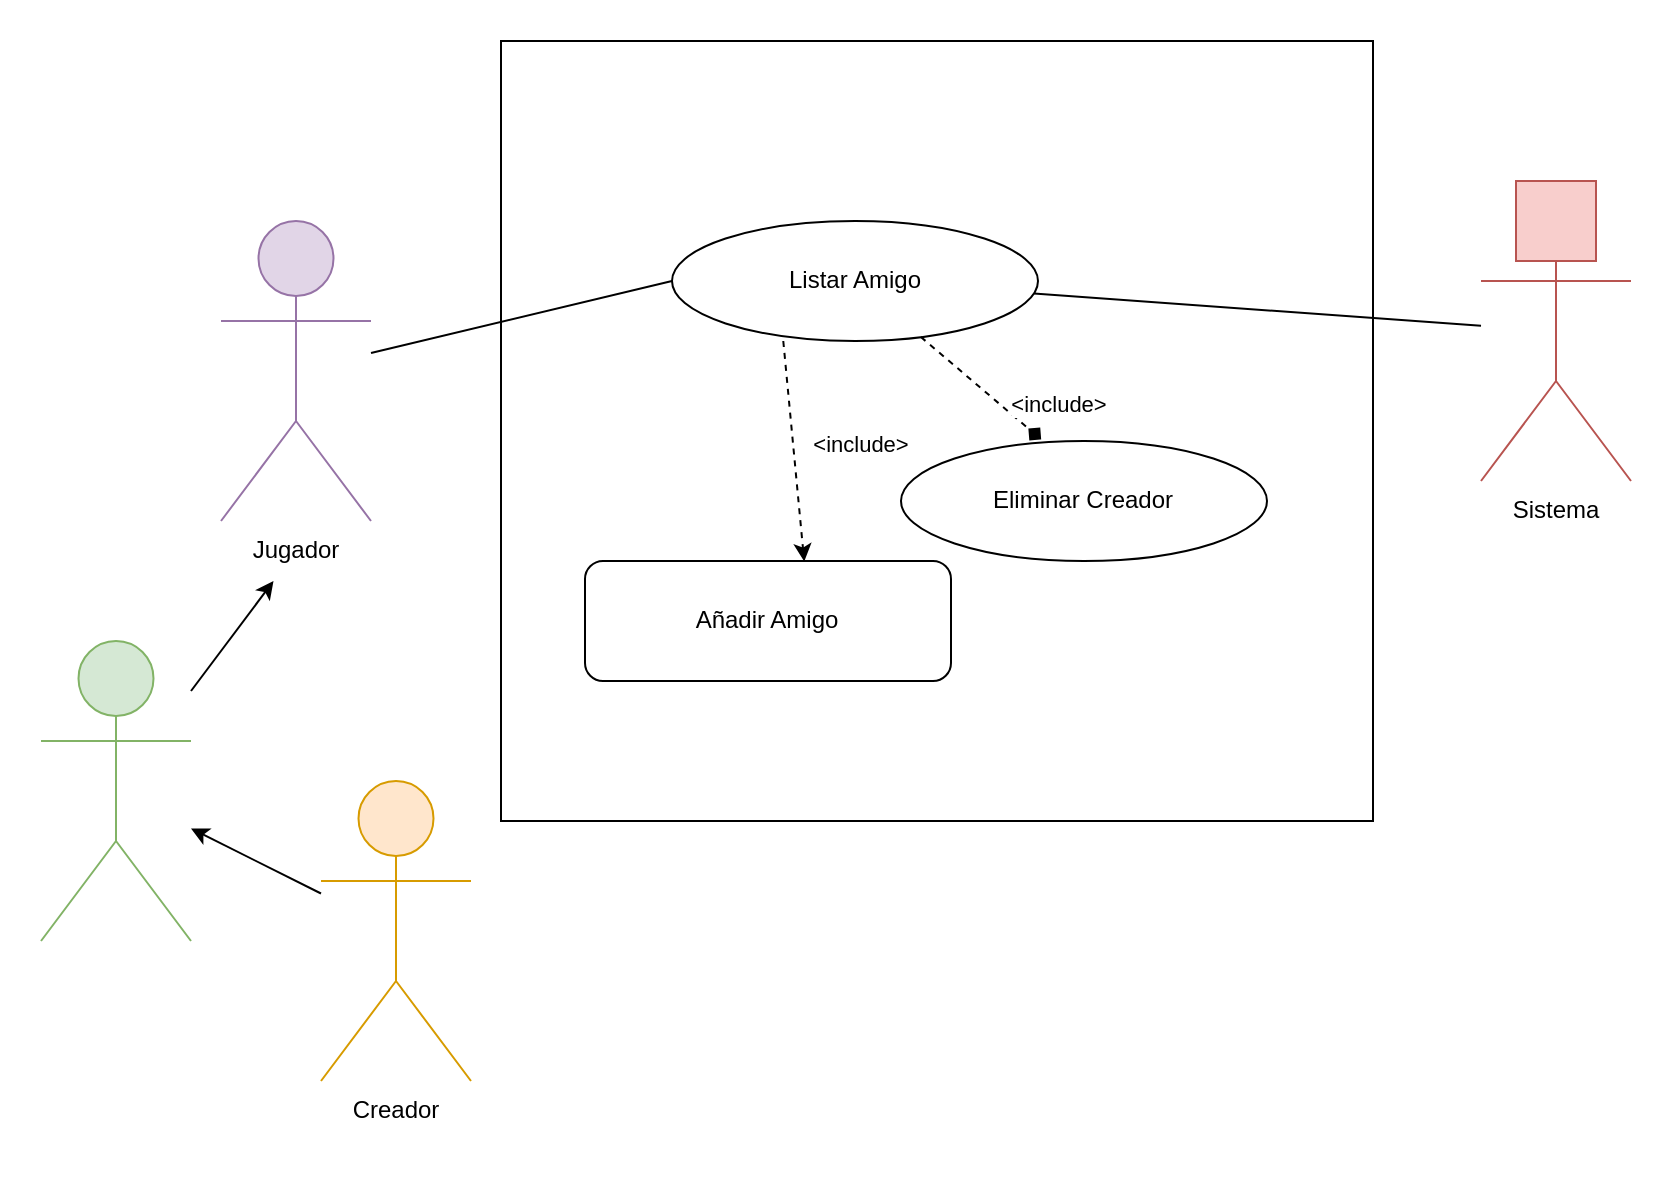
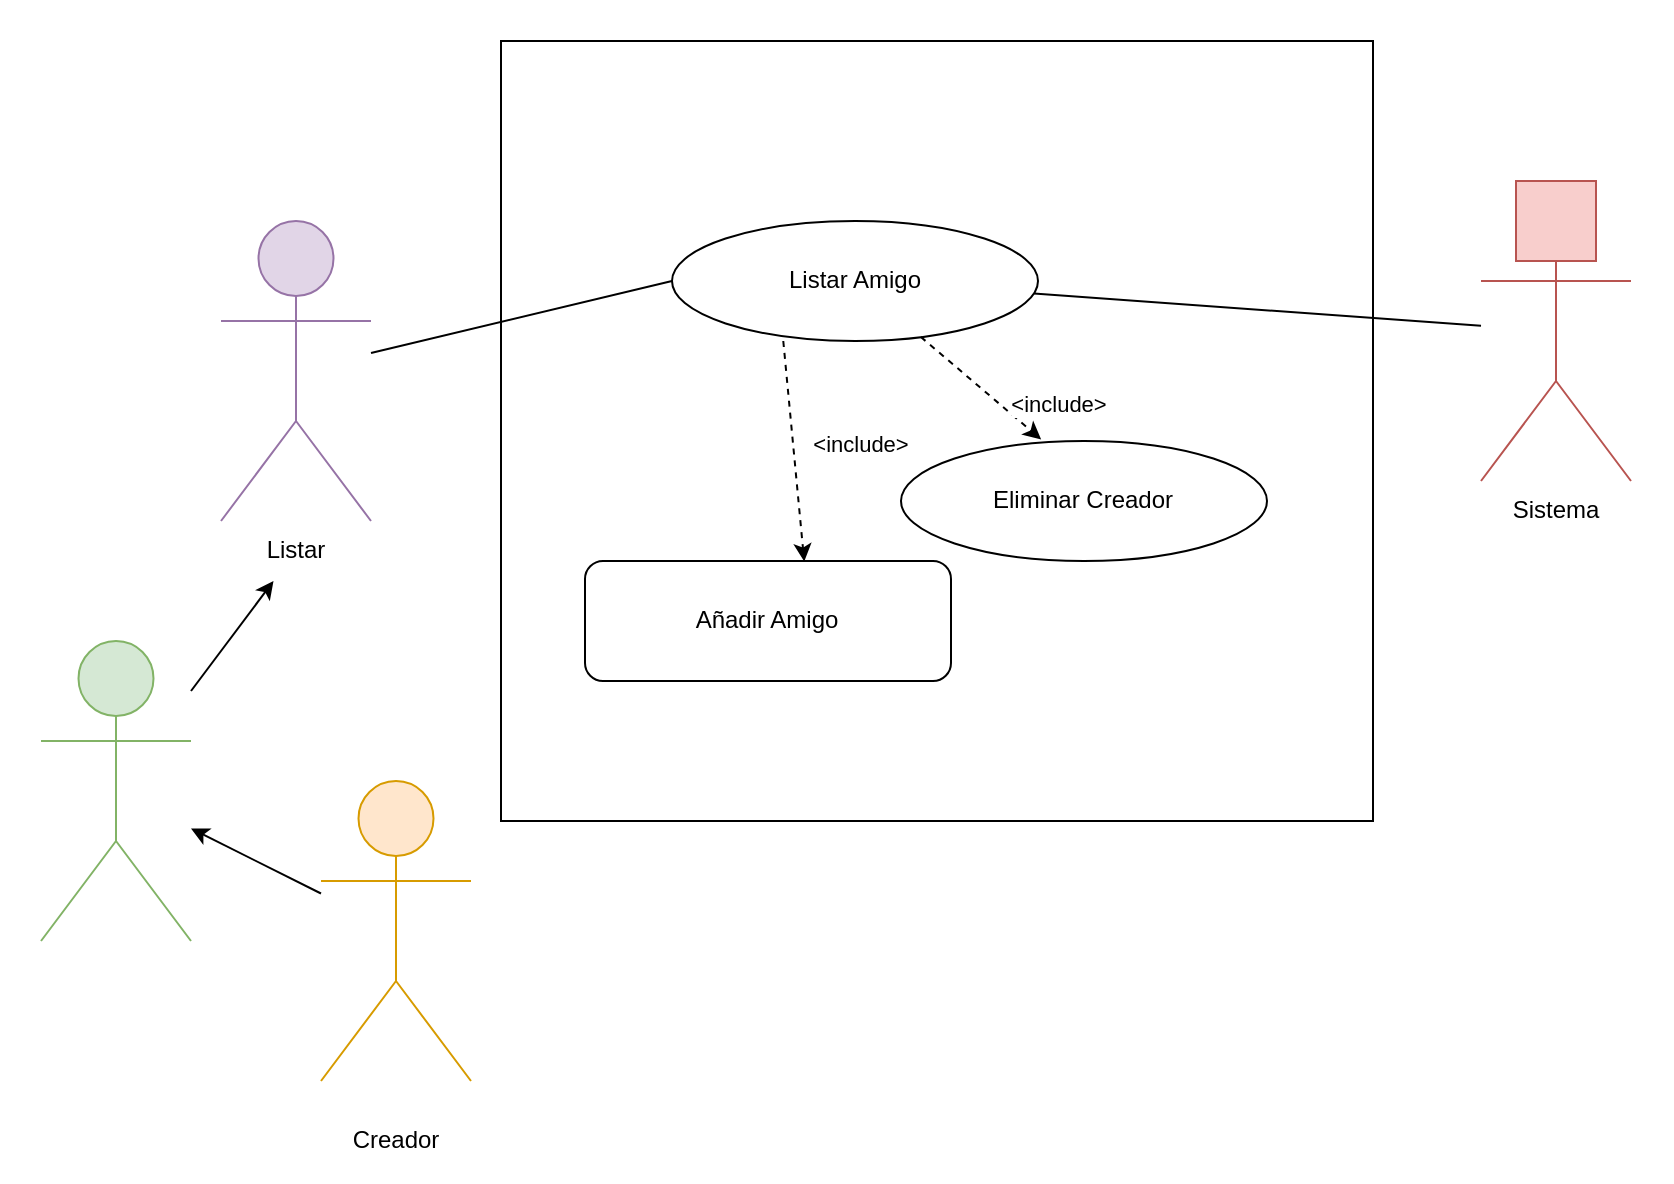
edge "Listar Amigo" -> "Eliminar Creador": arrowhead diamond -> classic
node "Jugador": label "Jugador" -> "Listar"
node "Creador": moved (396, 1111) -> (396, 1141)
